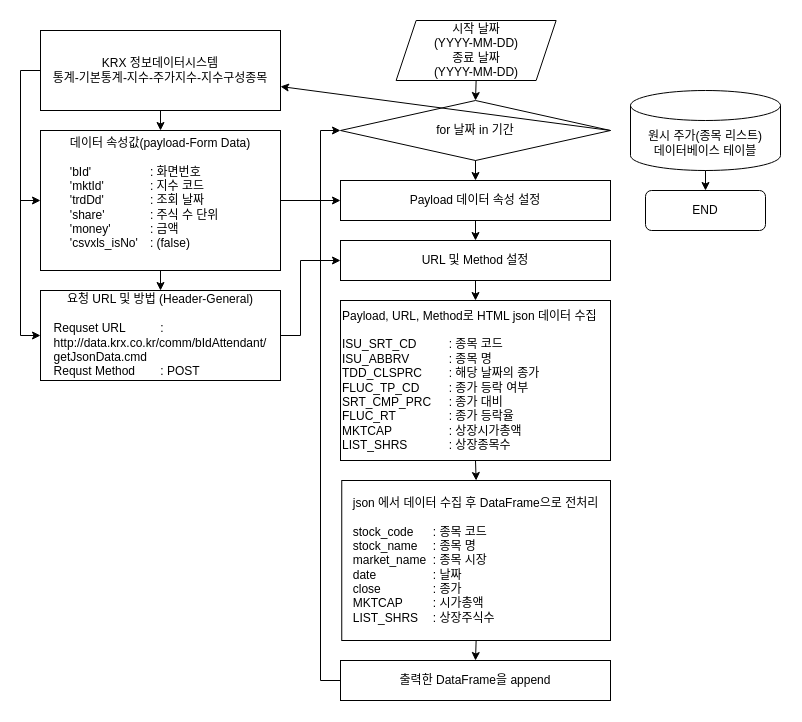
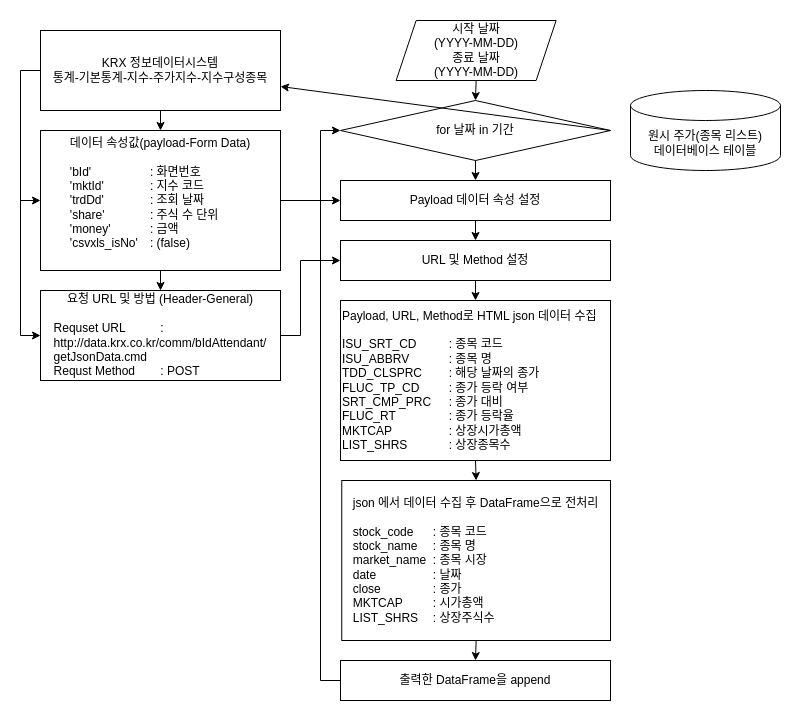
edge "원시 주가(종목 리스트) 데이터베이스 테이블" -> "END": removed
node "END": removed
